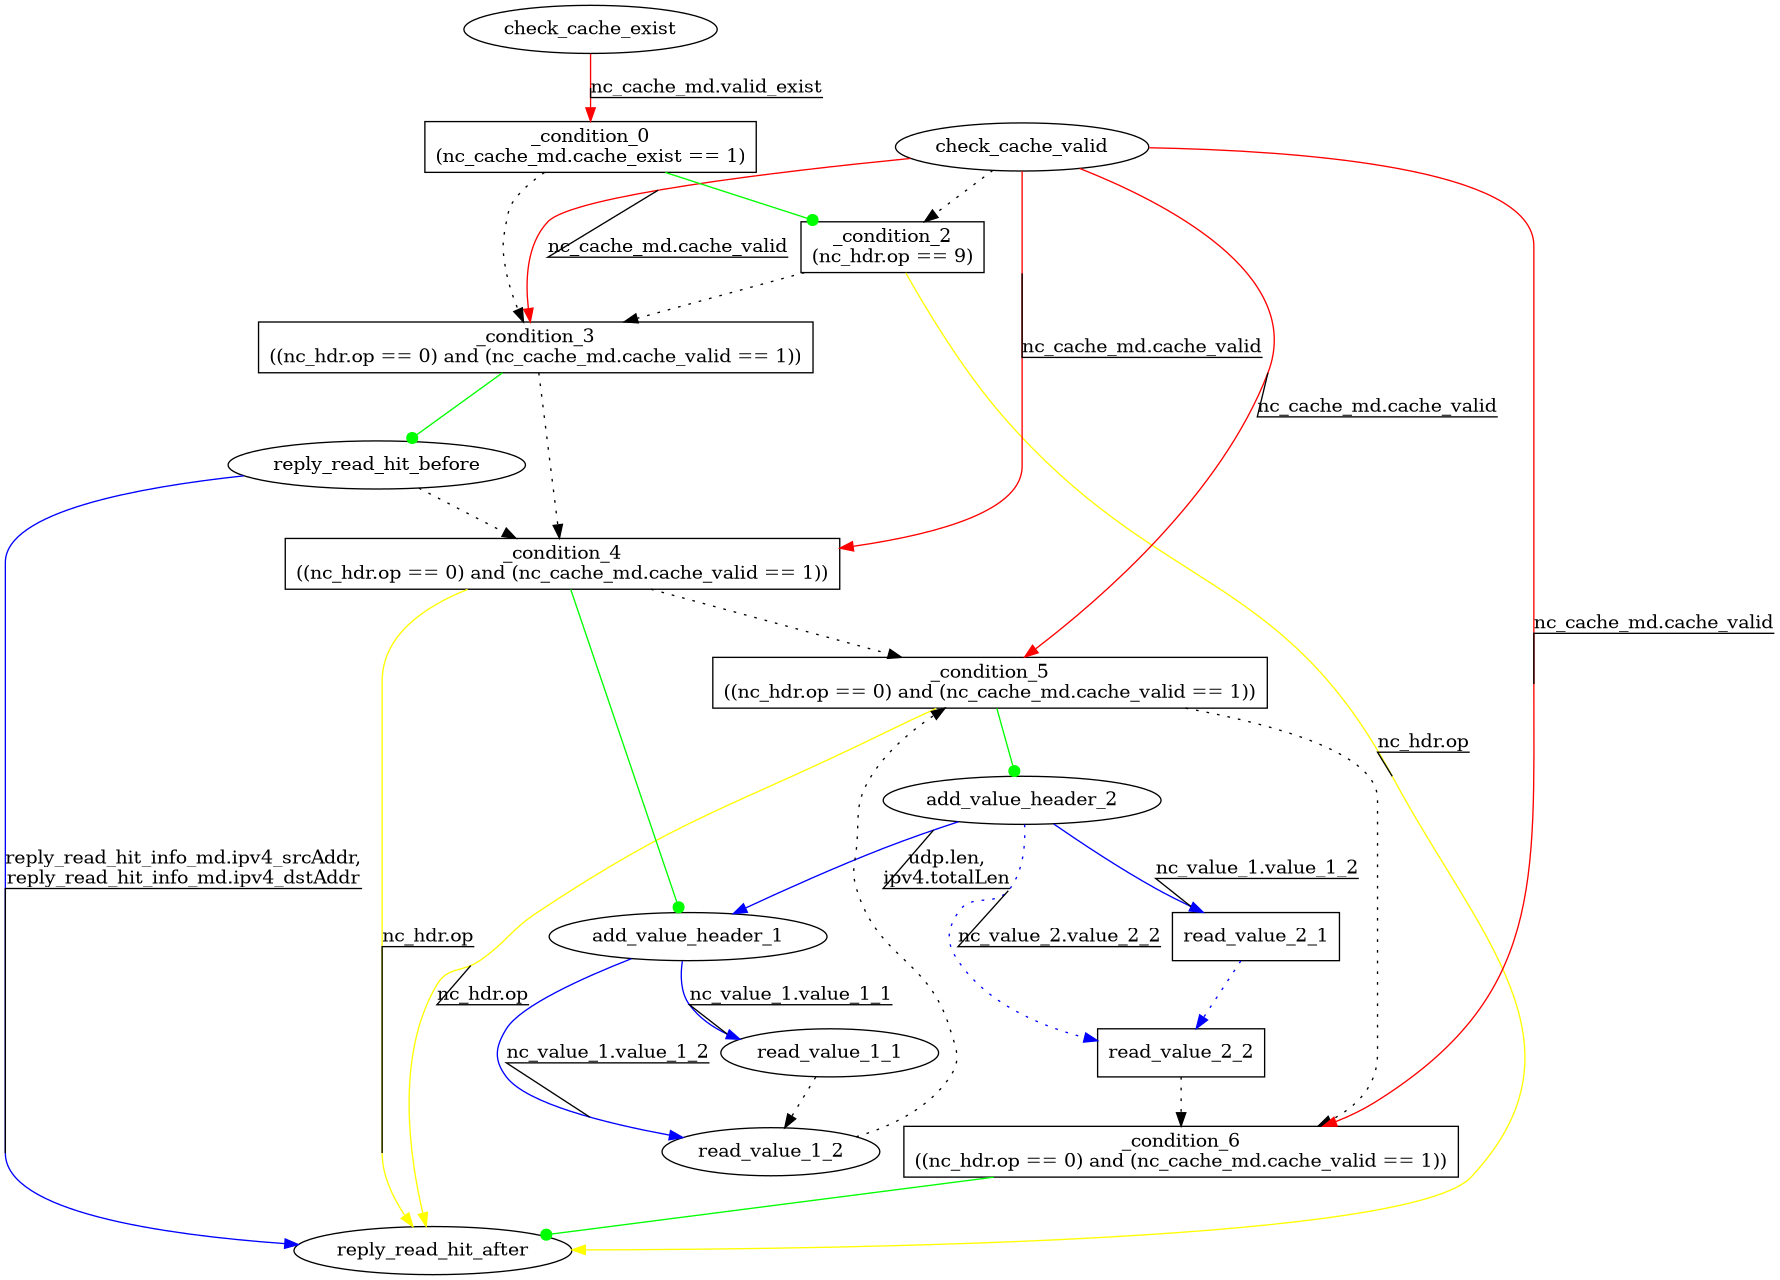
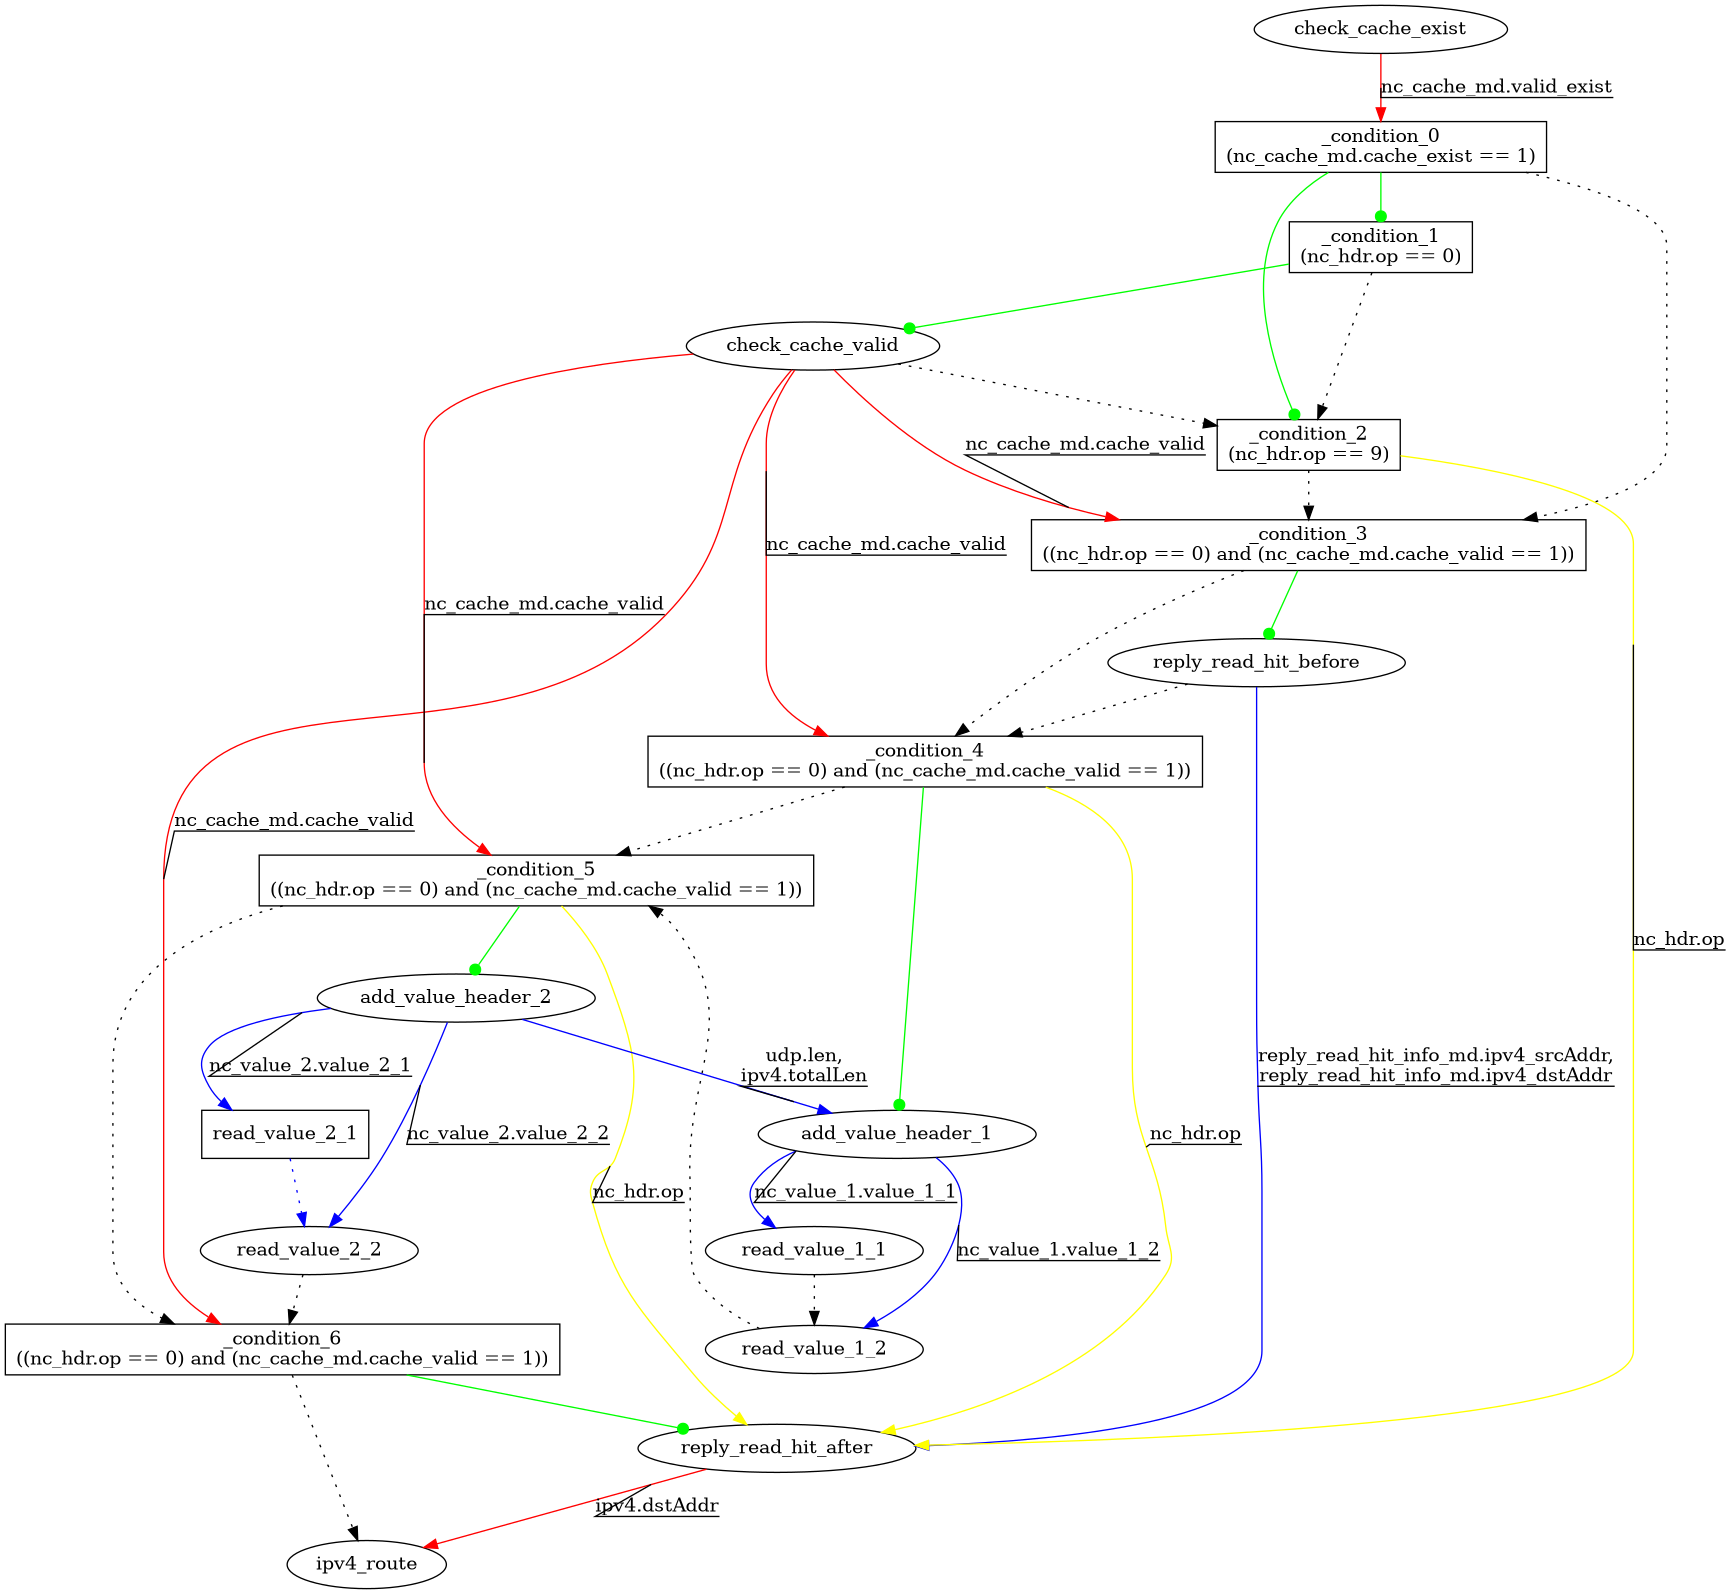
node "_condition_1 (nc_hdr.op == 0)": added
edge "add_value_header_2" -> "read_value_2_1": label "nc_value_1.value_1_2" -> "nc_value_2.value_2_1"
edge "add_value_header_2" -> "read_value_2_2": style dotted -> solid
node "read_value_2_2": shape box -> ellipse
node "ipv4_route": added
